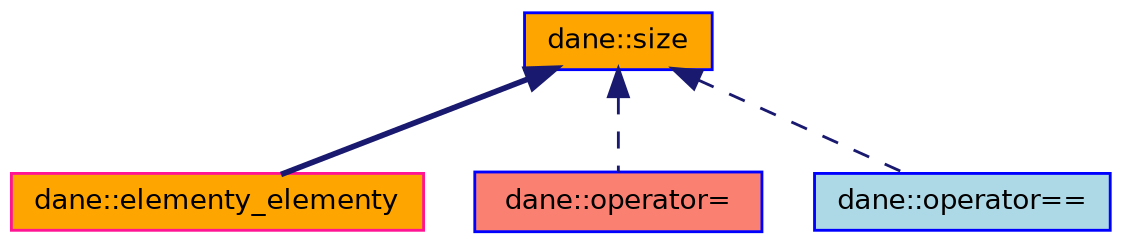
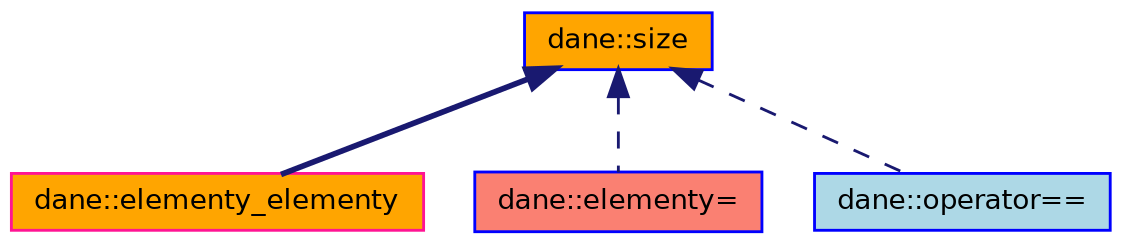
node "dane::operator=": label "dane::operator=" -> "dane::elementy="
